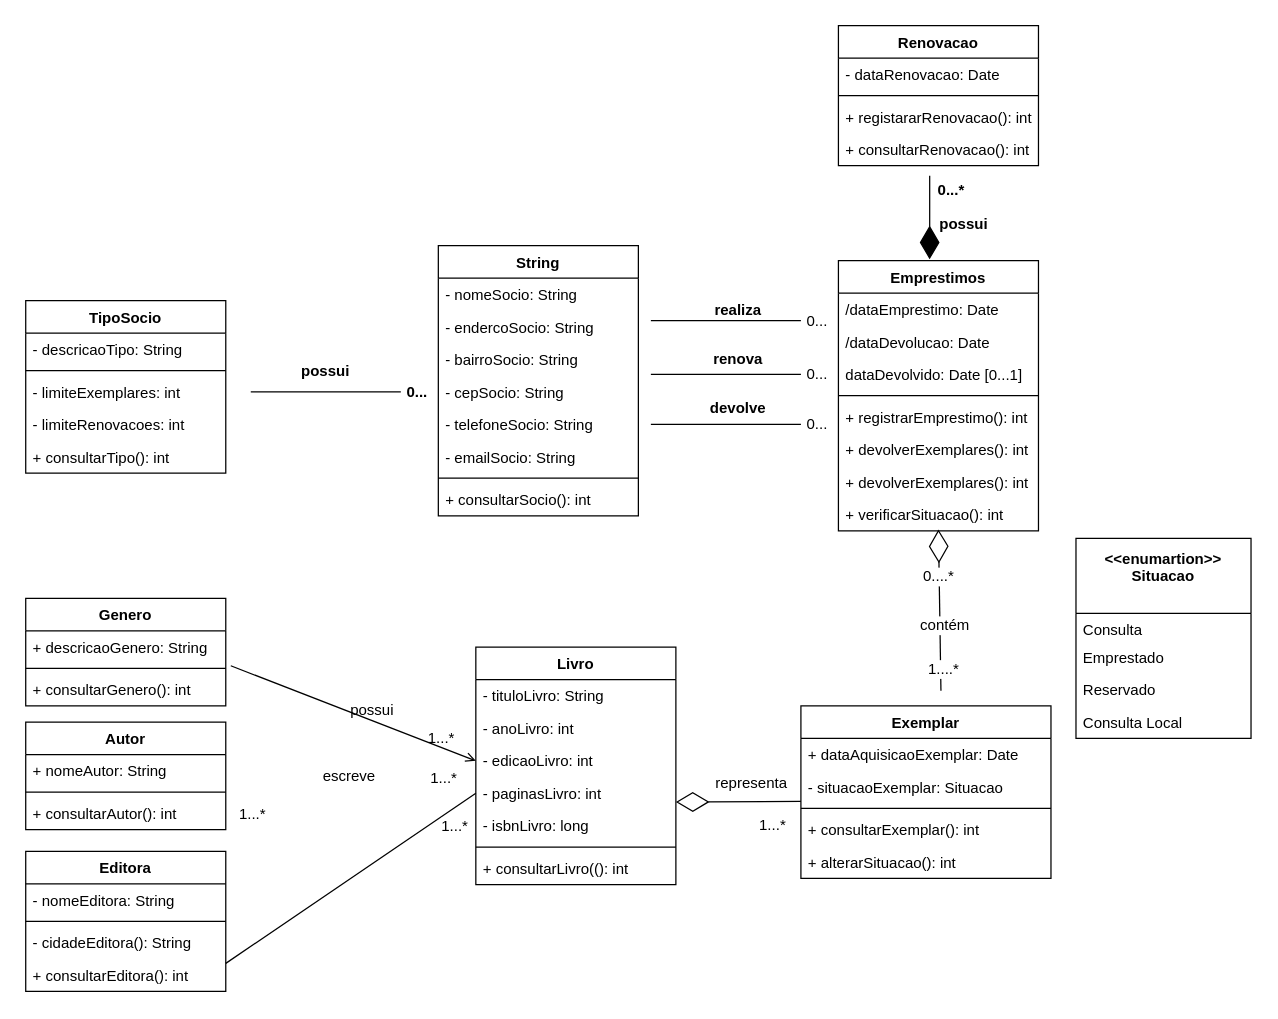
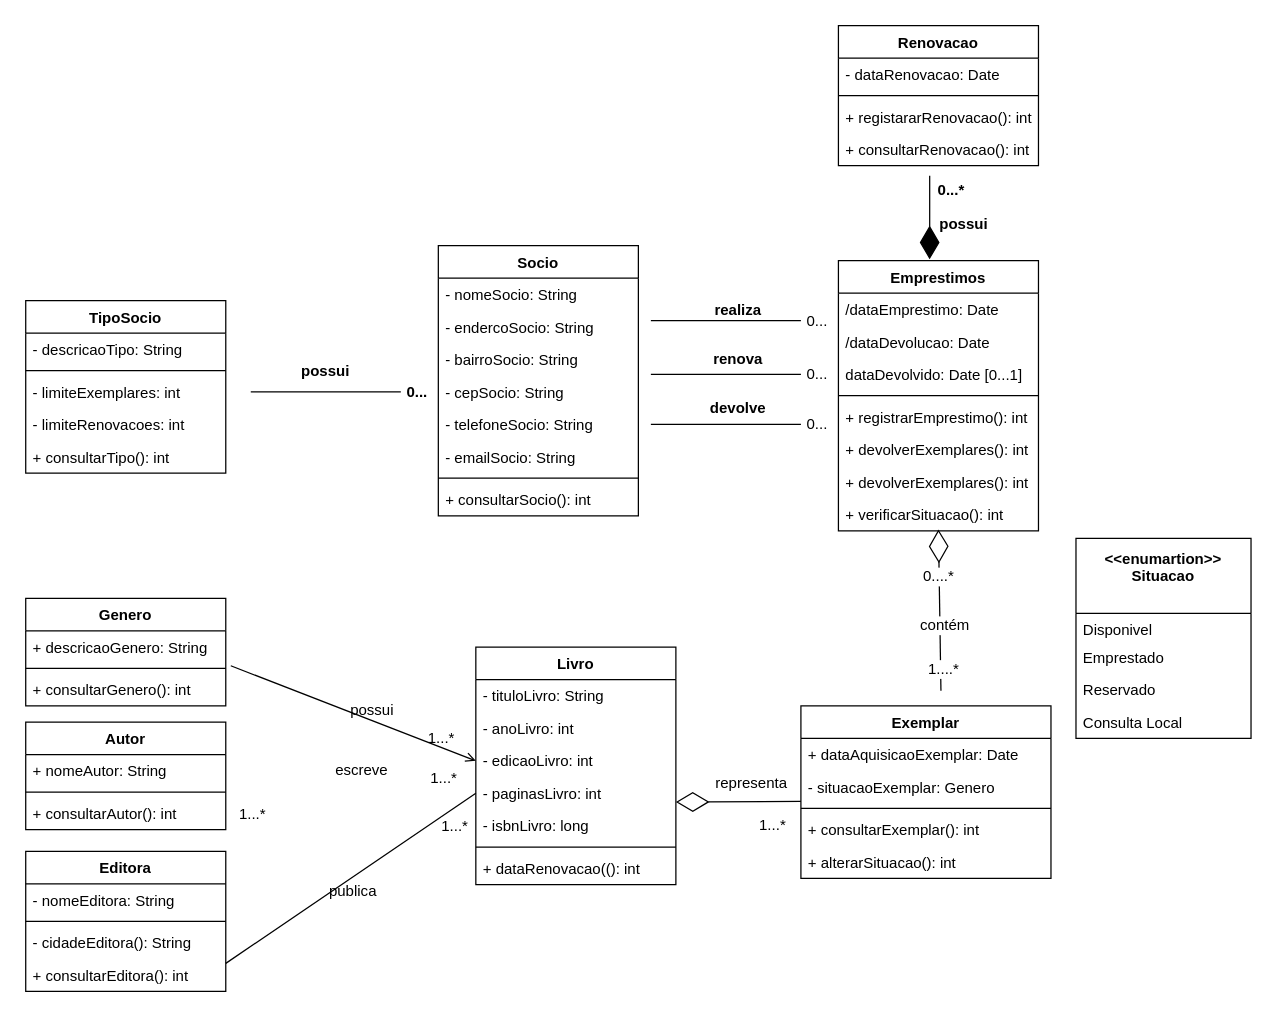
node "String": label "String" -> "Socio"
node "Consulta": label "Consulta" -> "Disponivel"
node "escreve": moved (358, 777) -> (371, 771)
node "- situacaoExemplar: Situacao": label "- situacaoExemplar: Situacao" -> "- situacaoExemplar: Genero"
node "+ consultarLivro((): int": label "+ consultarLivro((): int" -> "+ dataRenovacao((): int"
node "publica": added
